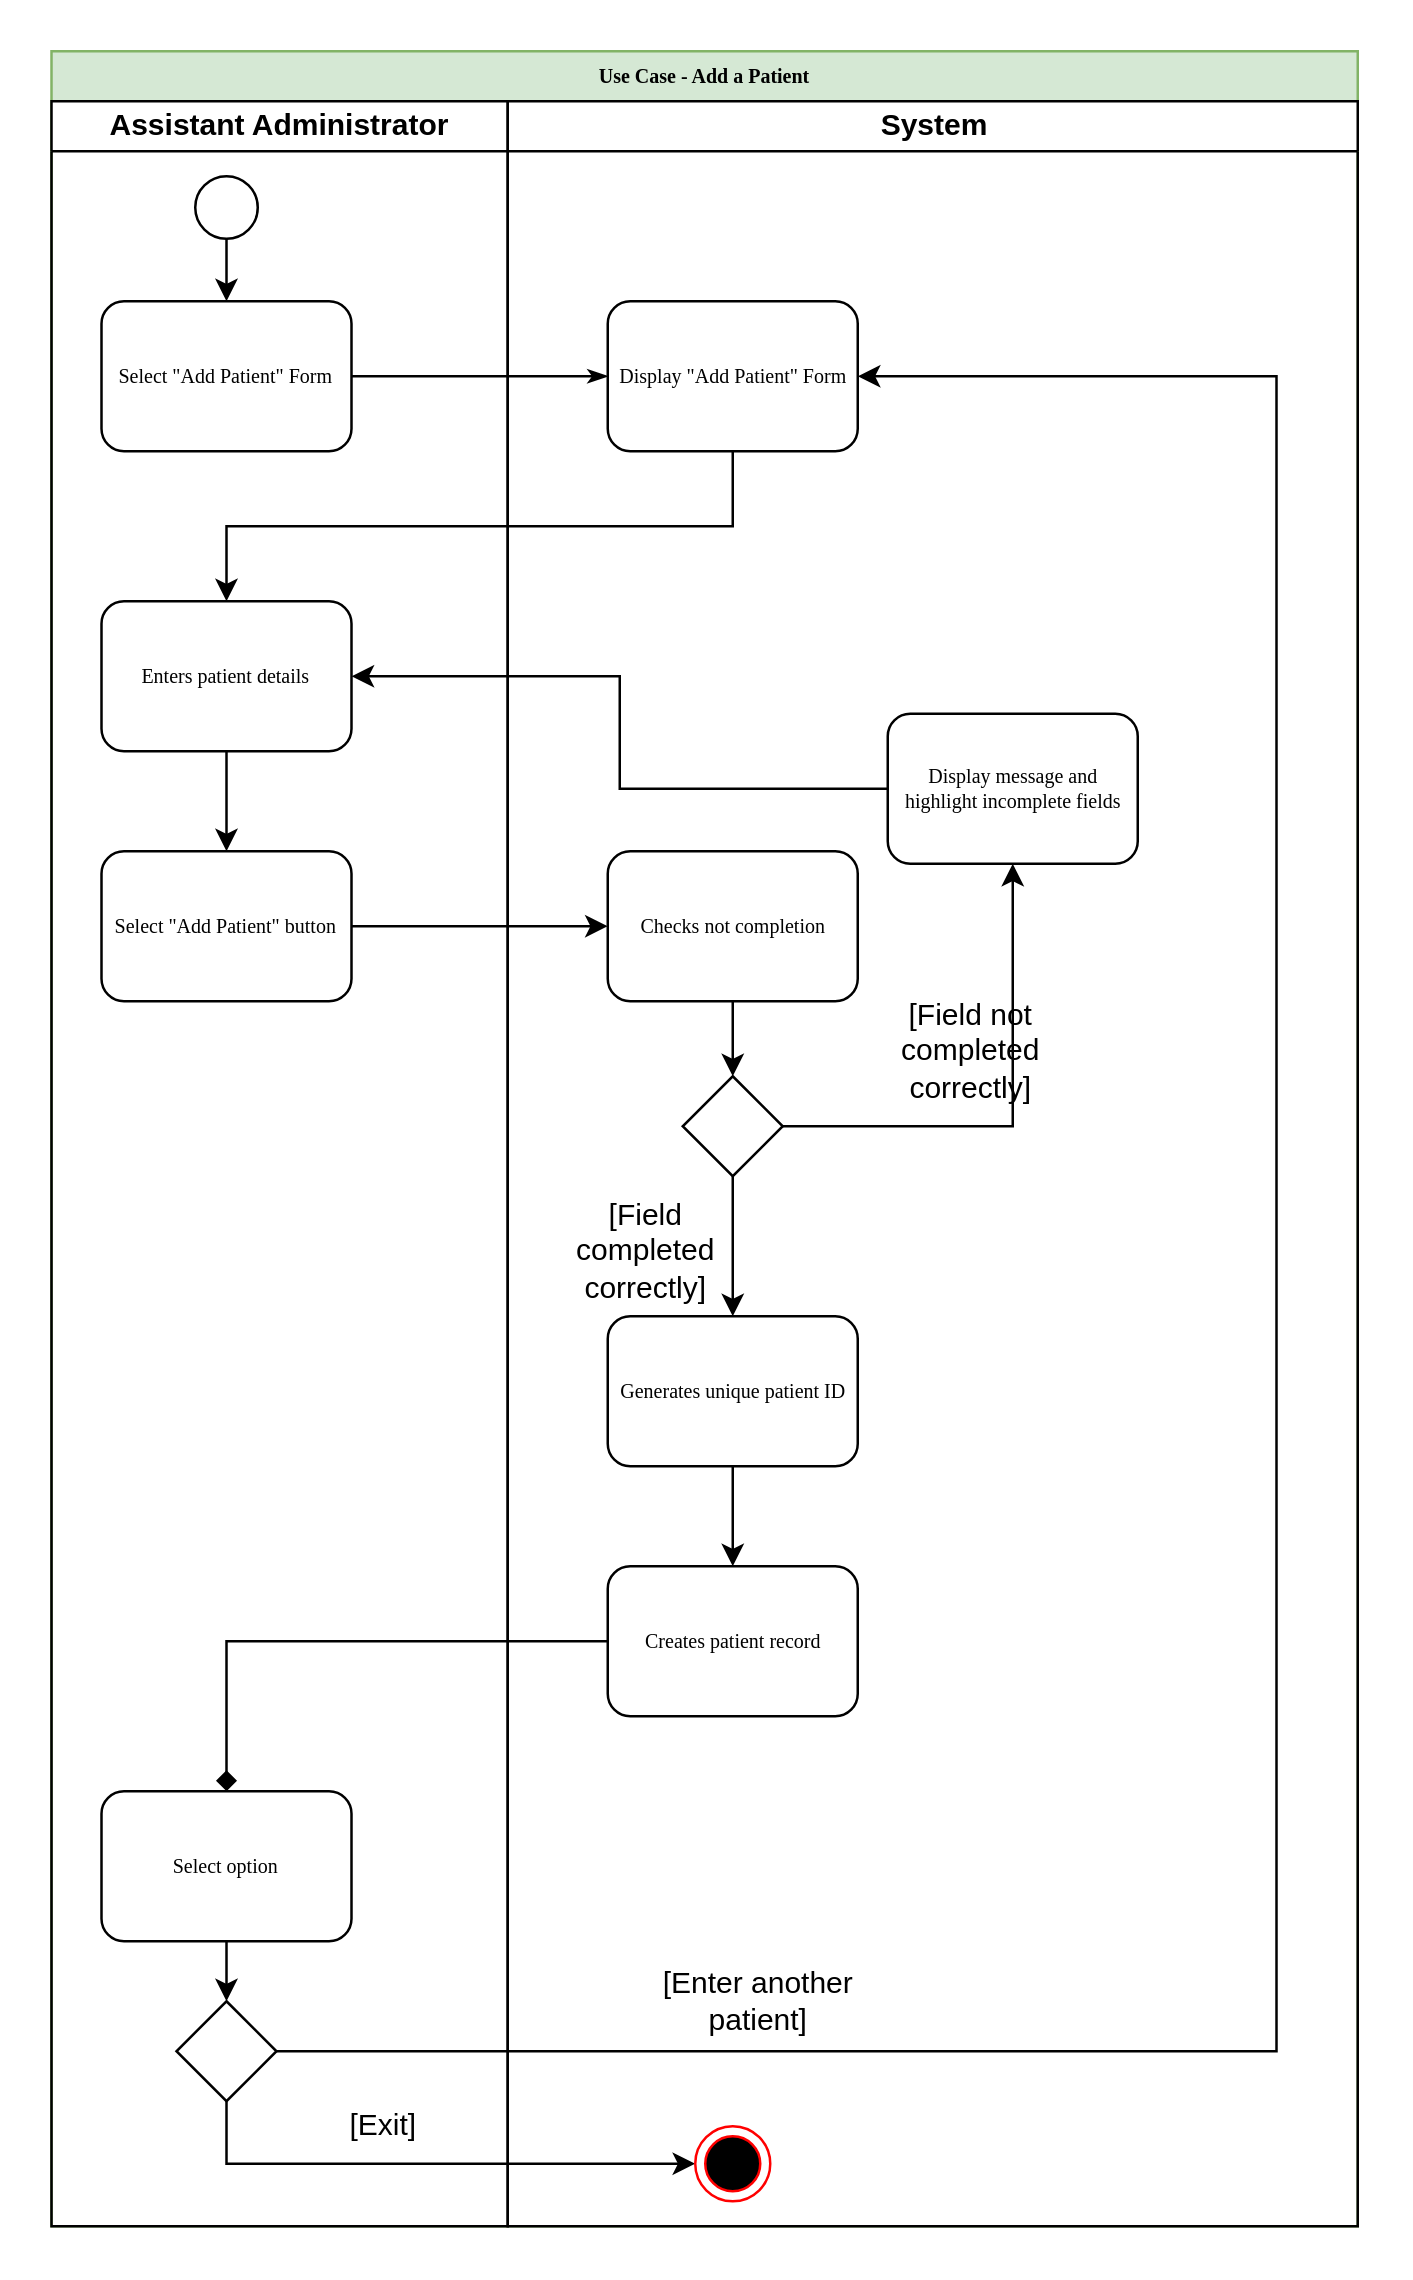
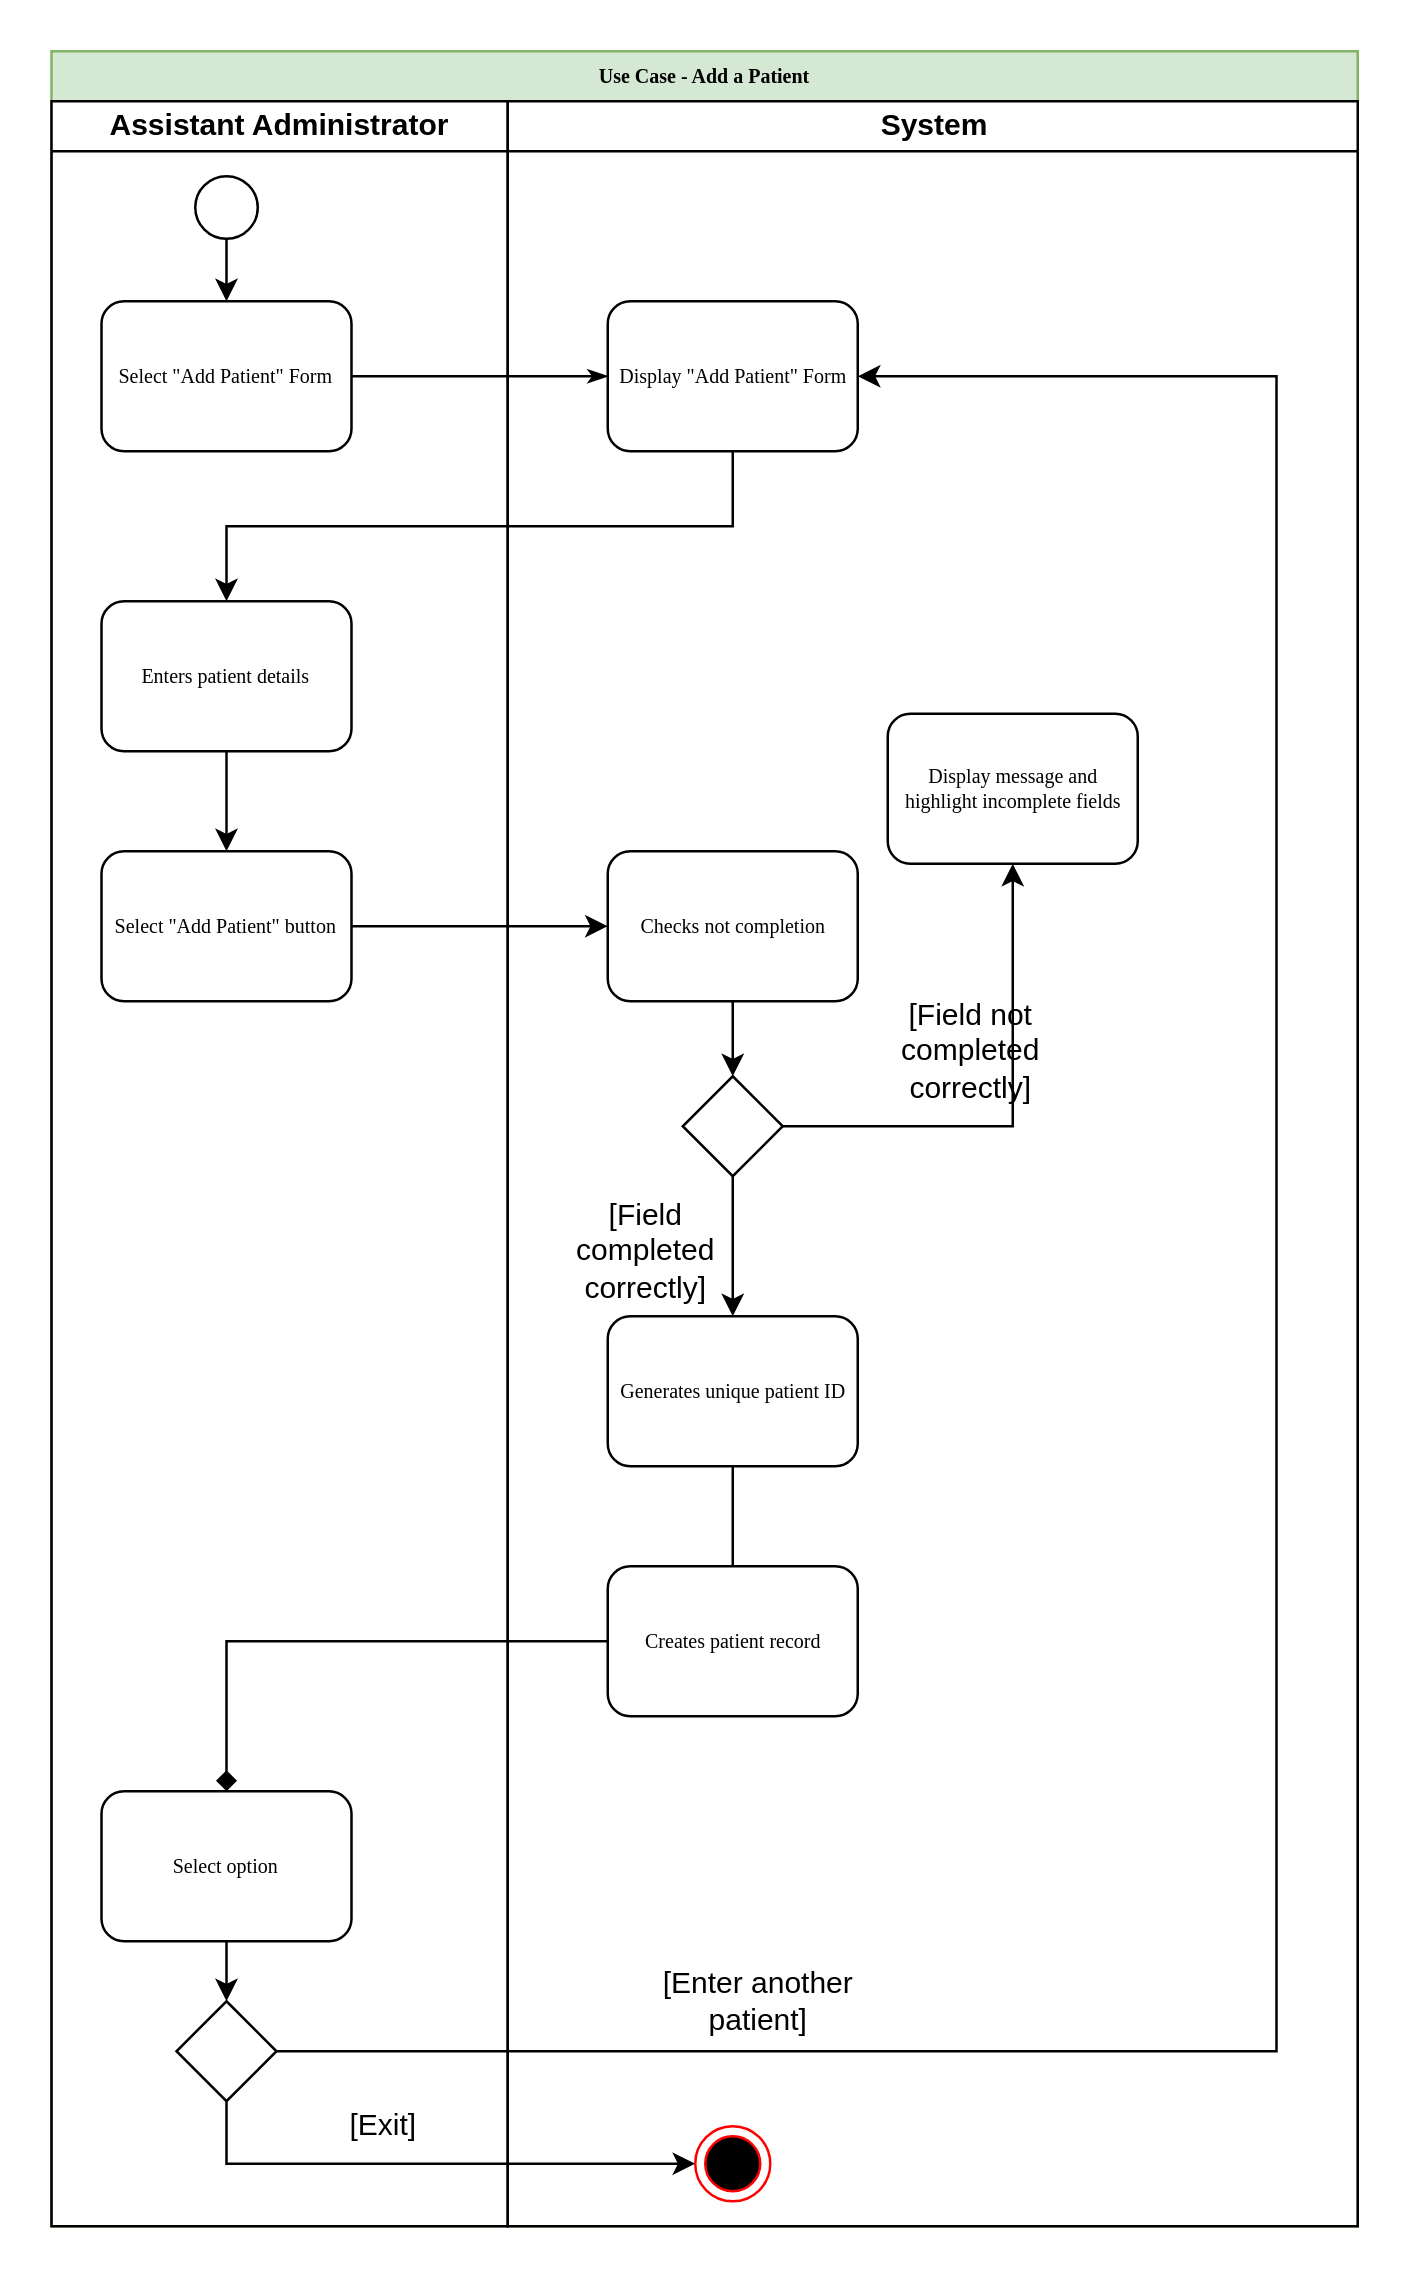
edge "Display message and highlight incomplete fields" -> "Enters patient details": removed
edge "Generates unique patient ID" -> "Creates patient record": arrowhead classic -> none
